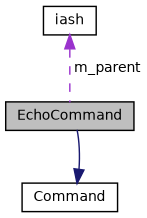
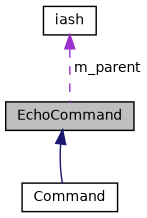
edge "EchoCommand" -> "Command": reversed
